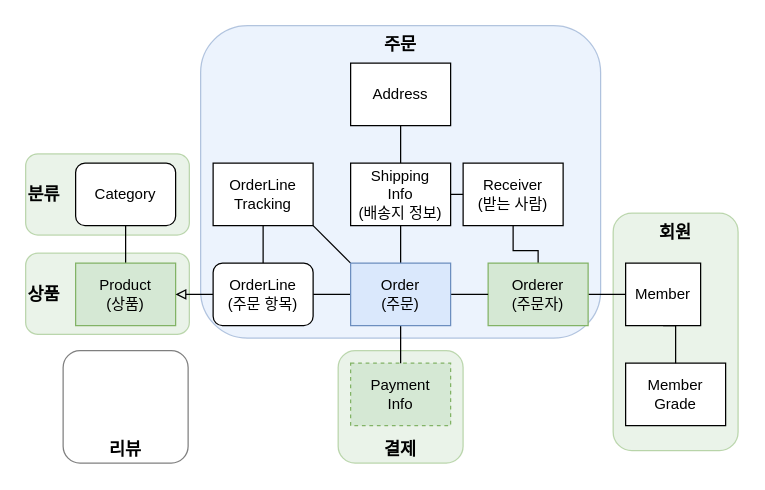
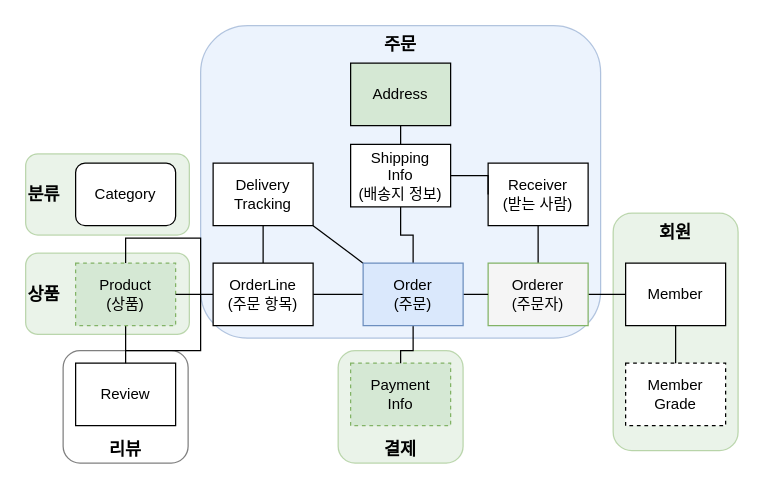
node "Address": fillcolor #ffffff -> #d5e8d4
node "OrderLine Tracking": label "OrderLine Tracking" -> "Delivery Tracking"
node "Shipping Info (배송지 정보)": moved (401, 194) -> (401, 176)
node "Receiver (받는 사람)": moved (513, 194) -> (538, 194)
edge "Category" -- "Product (상품)": now "리뷰" -- "Product (상품)"
node "Product (상품)": style solid -> dashed
edge "OrderLine (주문 항목)" -> "Product (상품)": arrowhead block -> none
node "OrderLine (주문 항목)": shape rounded rectangle -> rectangle
node "Order (주문)": moved (401, 294) -> (413, 294)
node "Orderer (주문자)": fillcolor #d5e8d4 -> #f5f5f5
node "Member": size 75x63 -> 100x63
edge "Product (상품)" -- "Review": added
node "Review": added
node "Member Grade": style solid -> dashed
